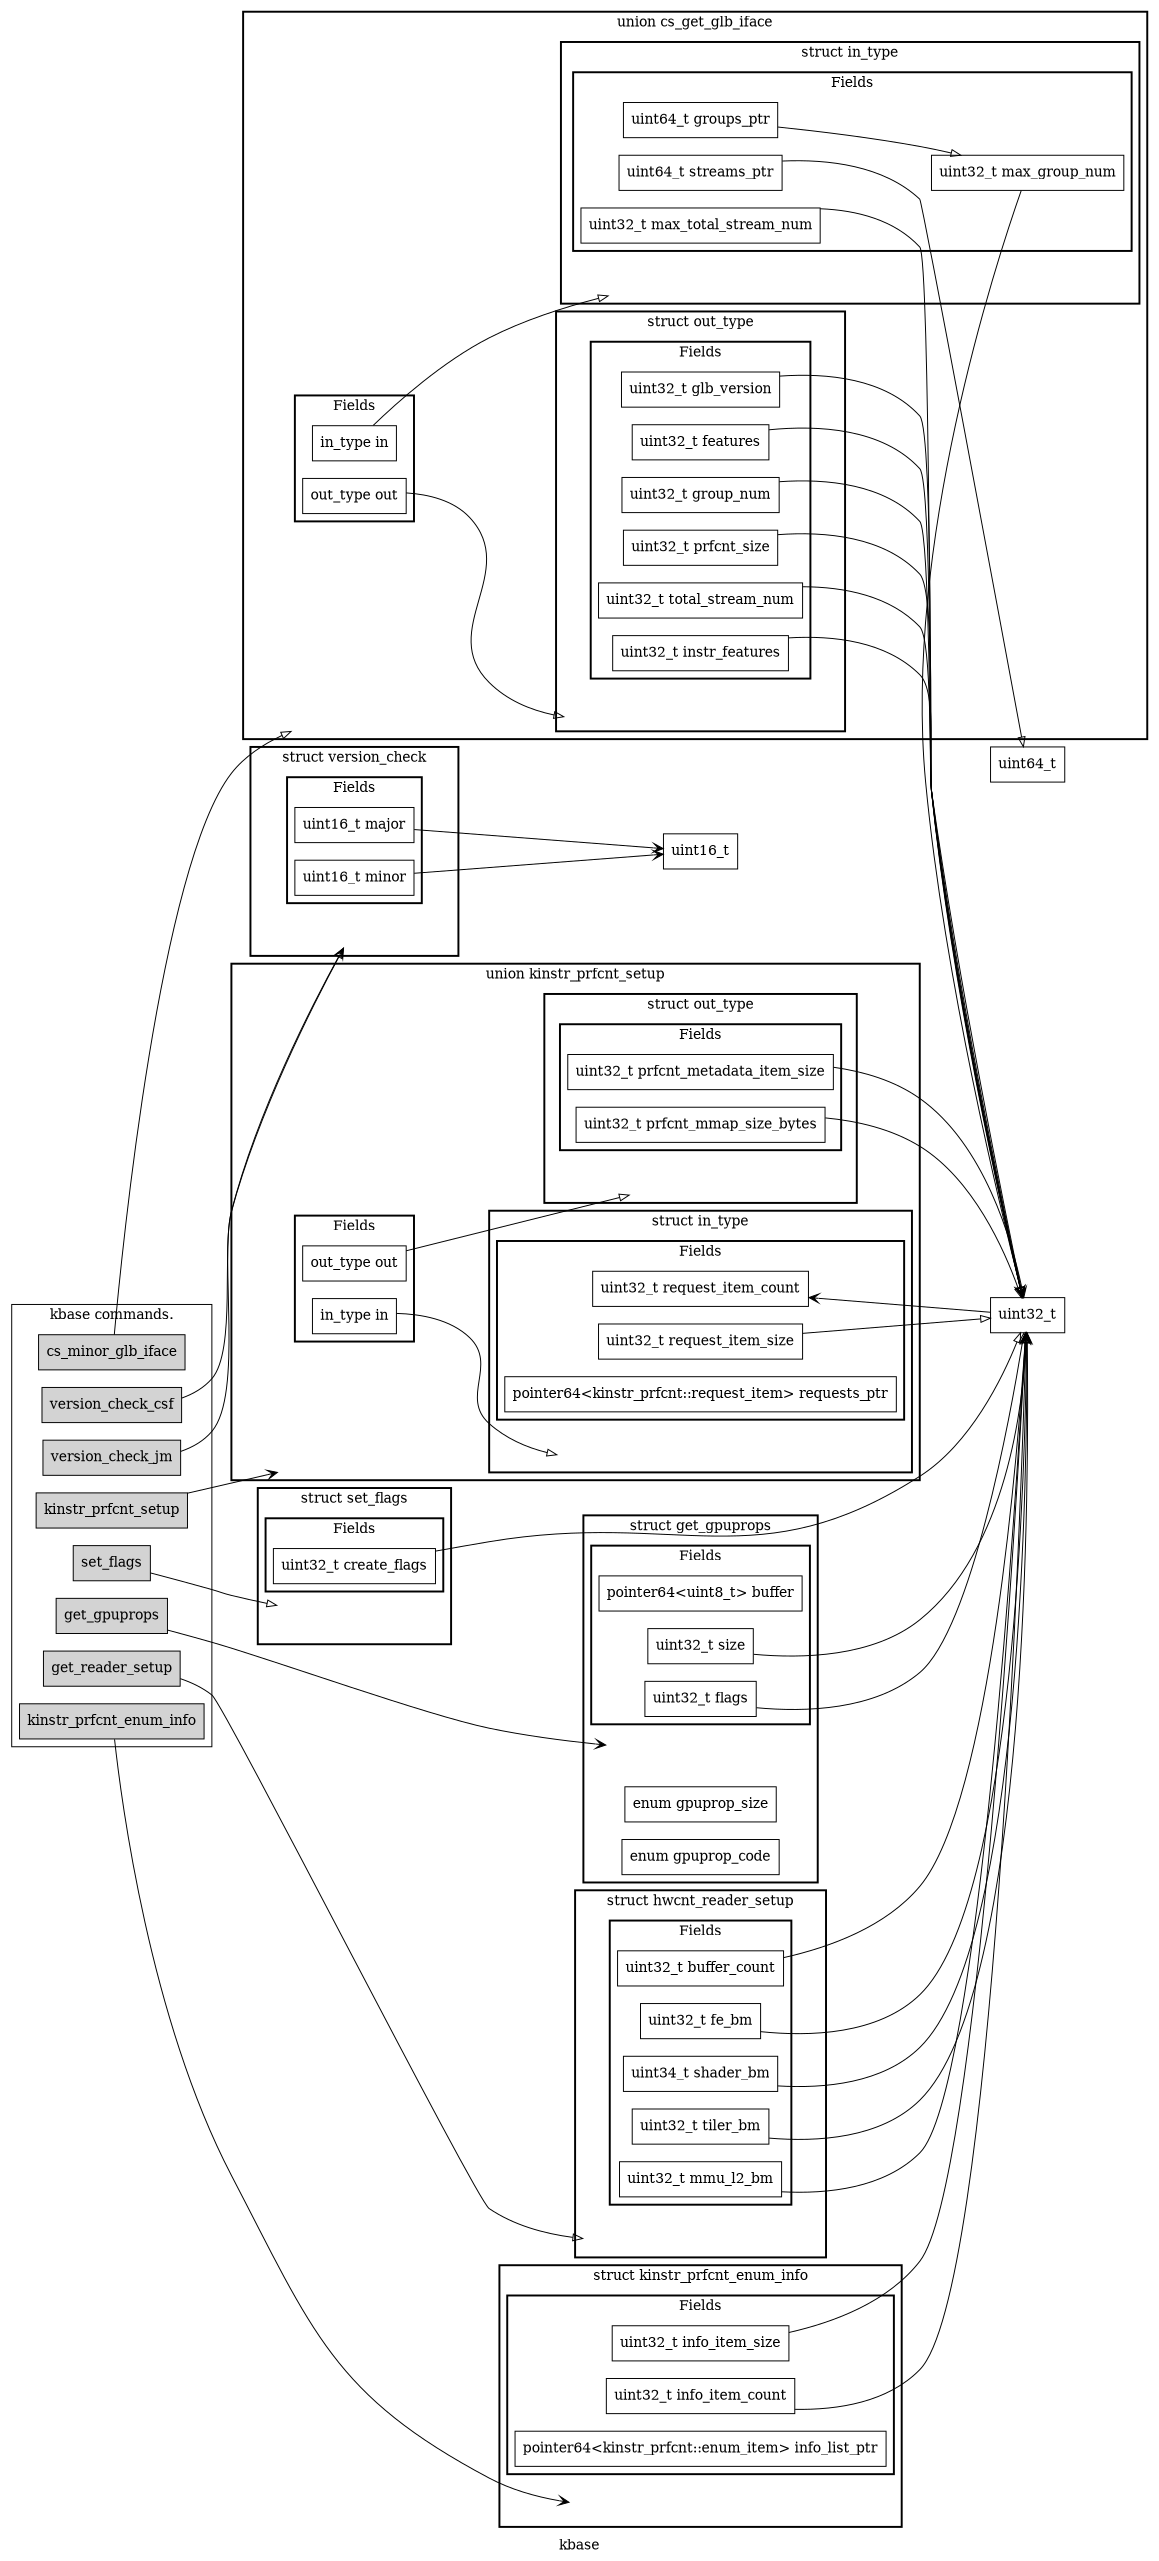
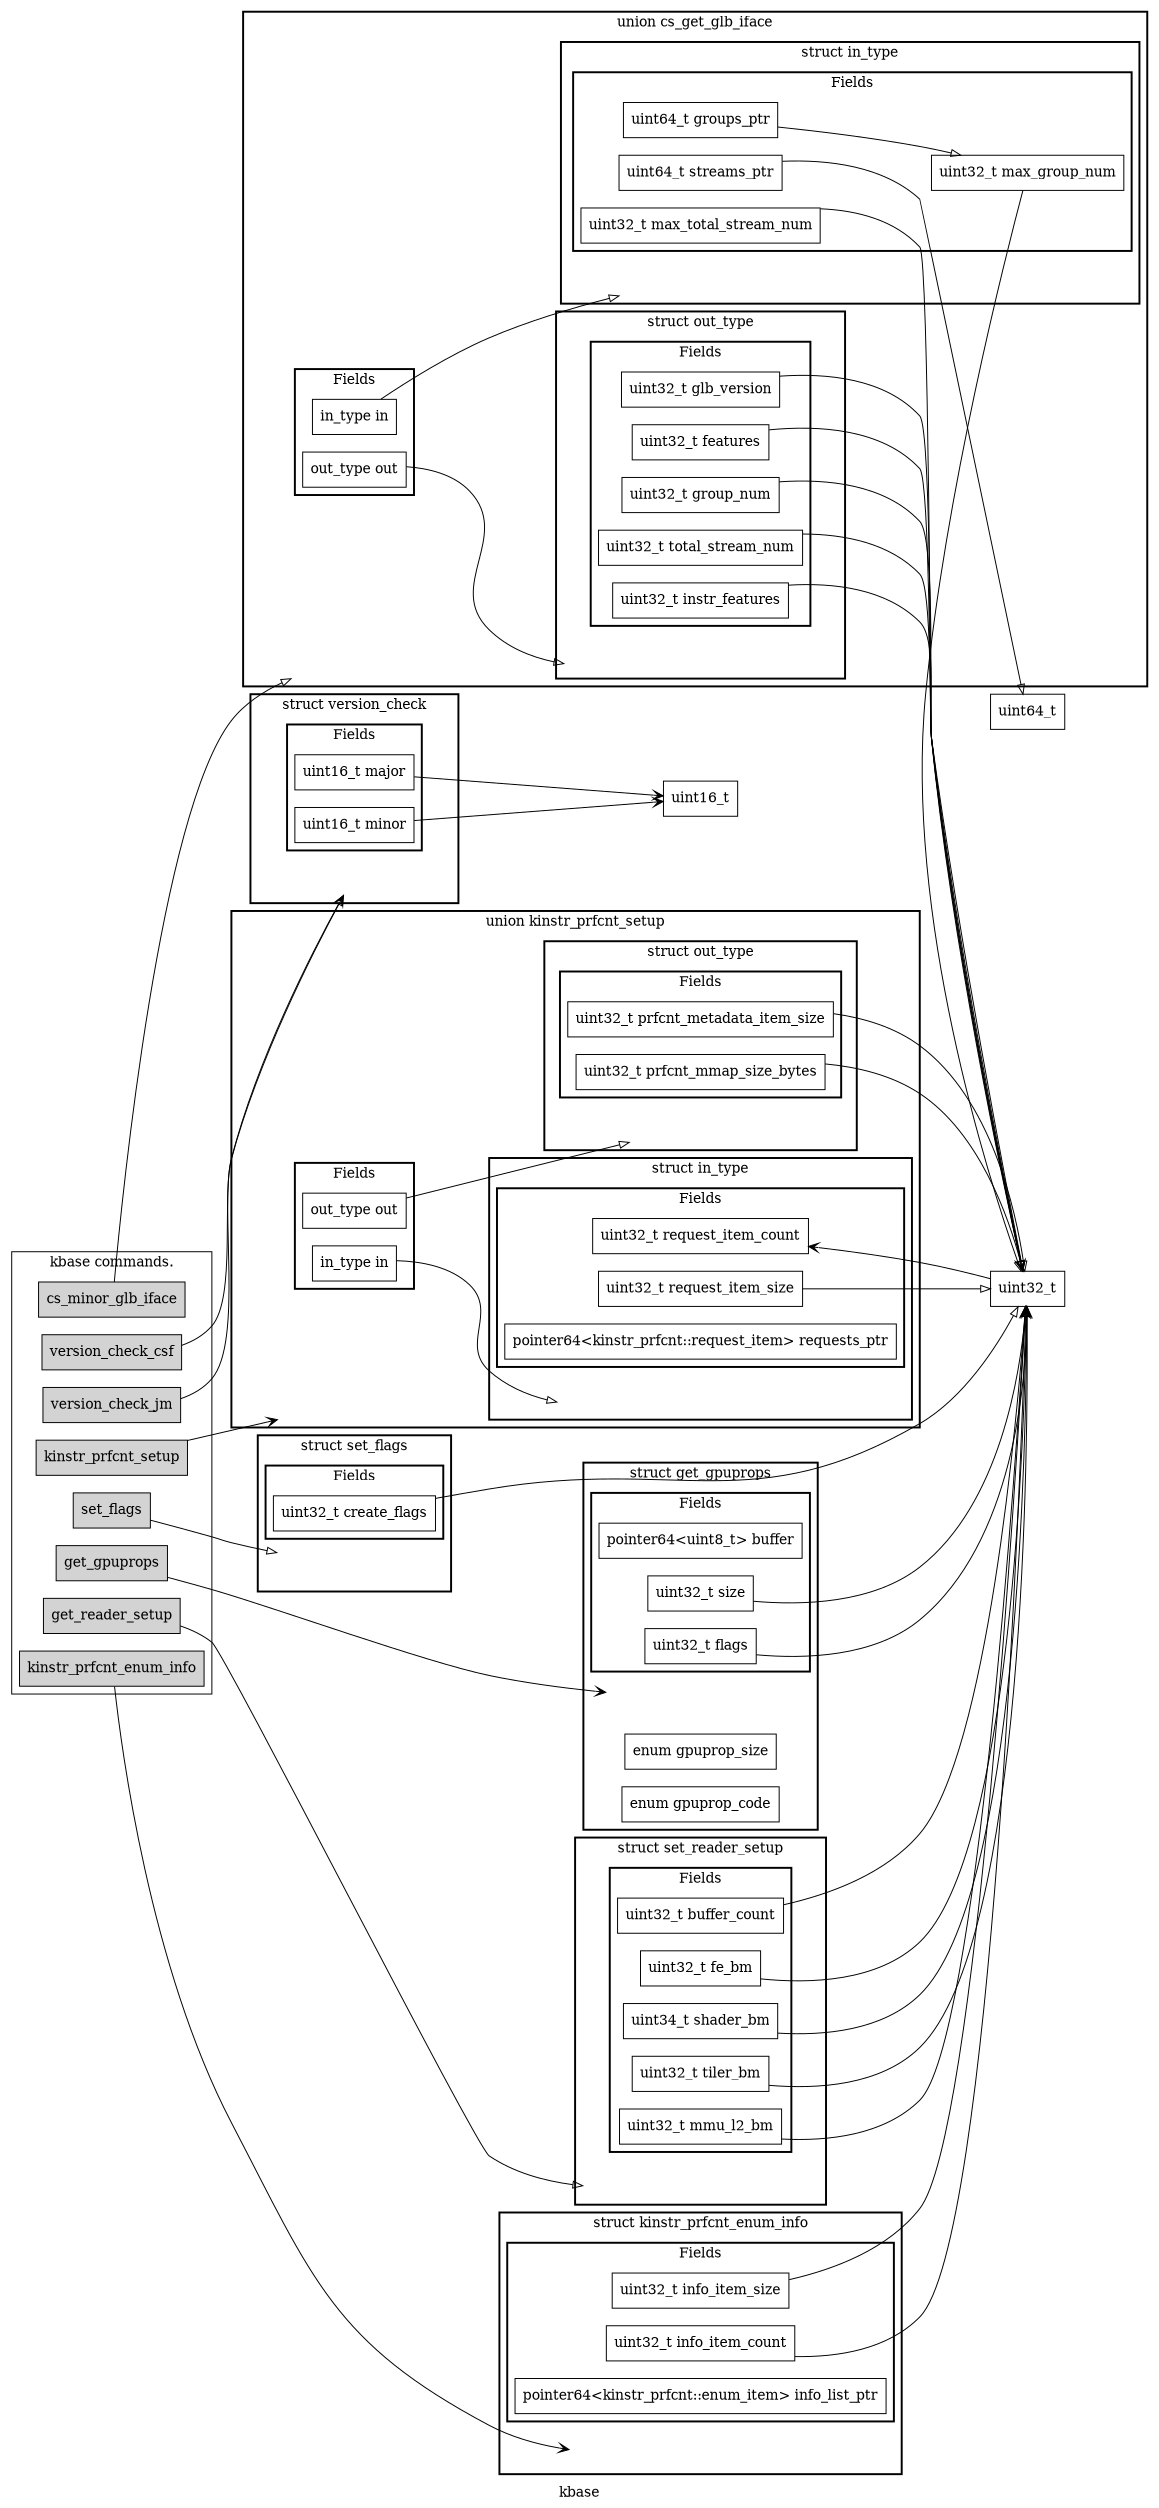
node "uint32_t prfcnt_size": removed
edge "uint32_t prfcnt_metadata_item_size" -> "uint32_t": arrowhead vee -> onormal
cluster "struct hwcnt_reader_setup": label "struct hwcnt_reader_setup" -> "struct set_reader_setup"
